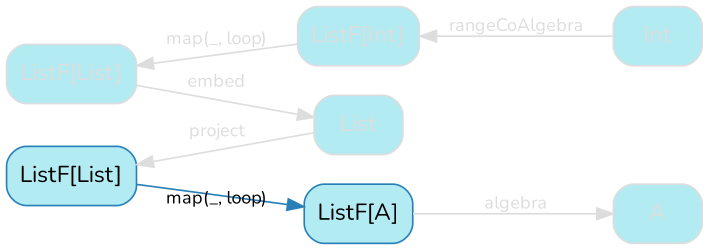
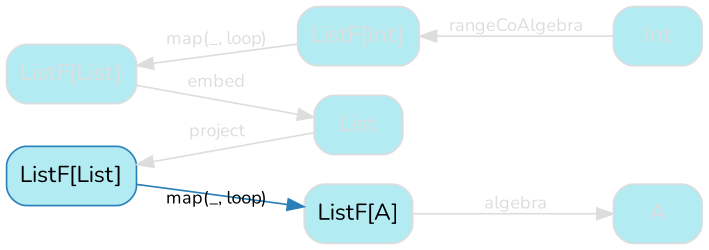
node "ListF[A]": color #2980b9 -> #dddddd
